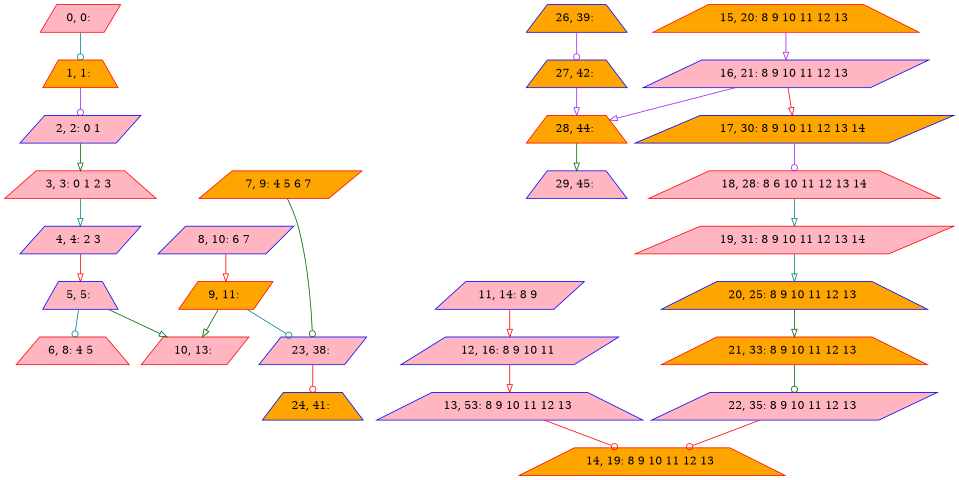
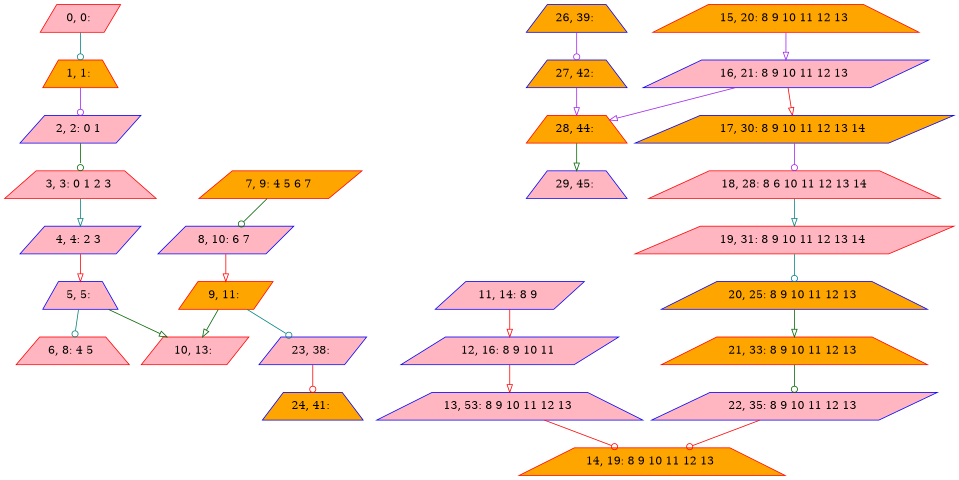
edge "2, 2: 0 1" -> "3, 3: 0 1 2 3": arrowhead onormal -> odot
edge "7, 9: 4 5 6 7" -> "23, 38:": now "7, 9: 4 5 6 7" -> "8, 10: 6 7"
edge "19, 31: 8 9 10 11 12 13 14" -> "20, 25: 8 9 10 11 12 13": arrowhead onormal -> odot
